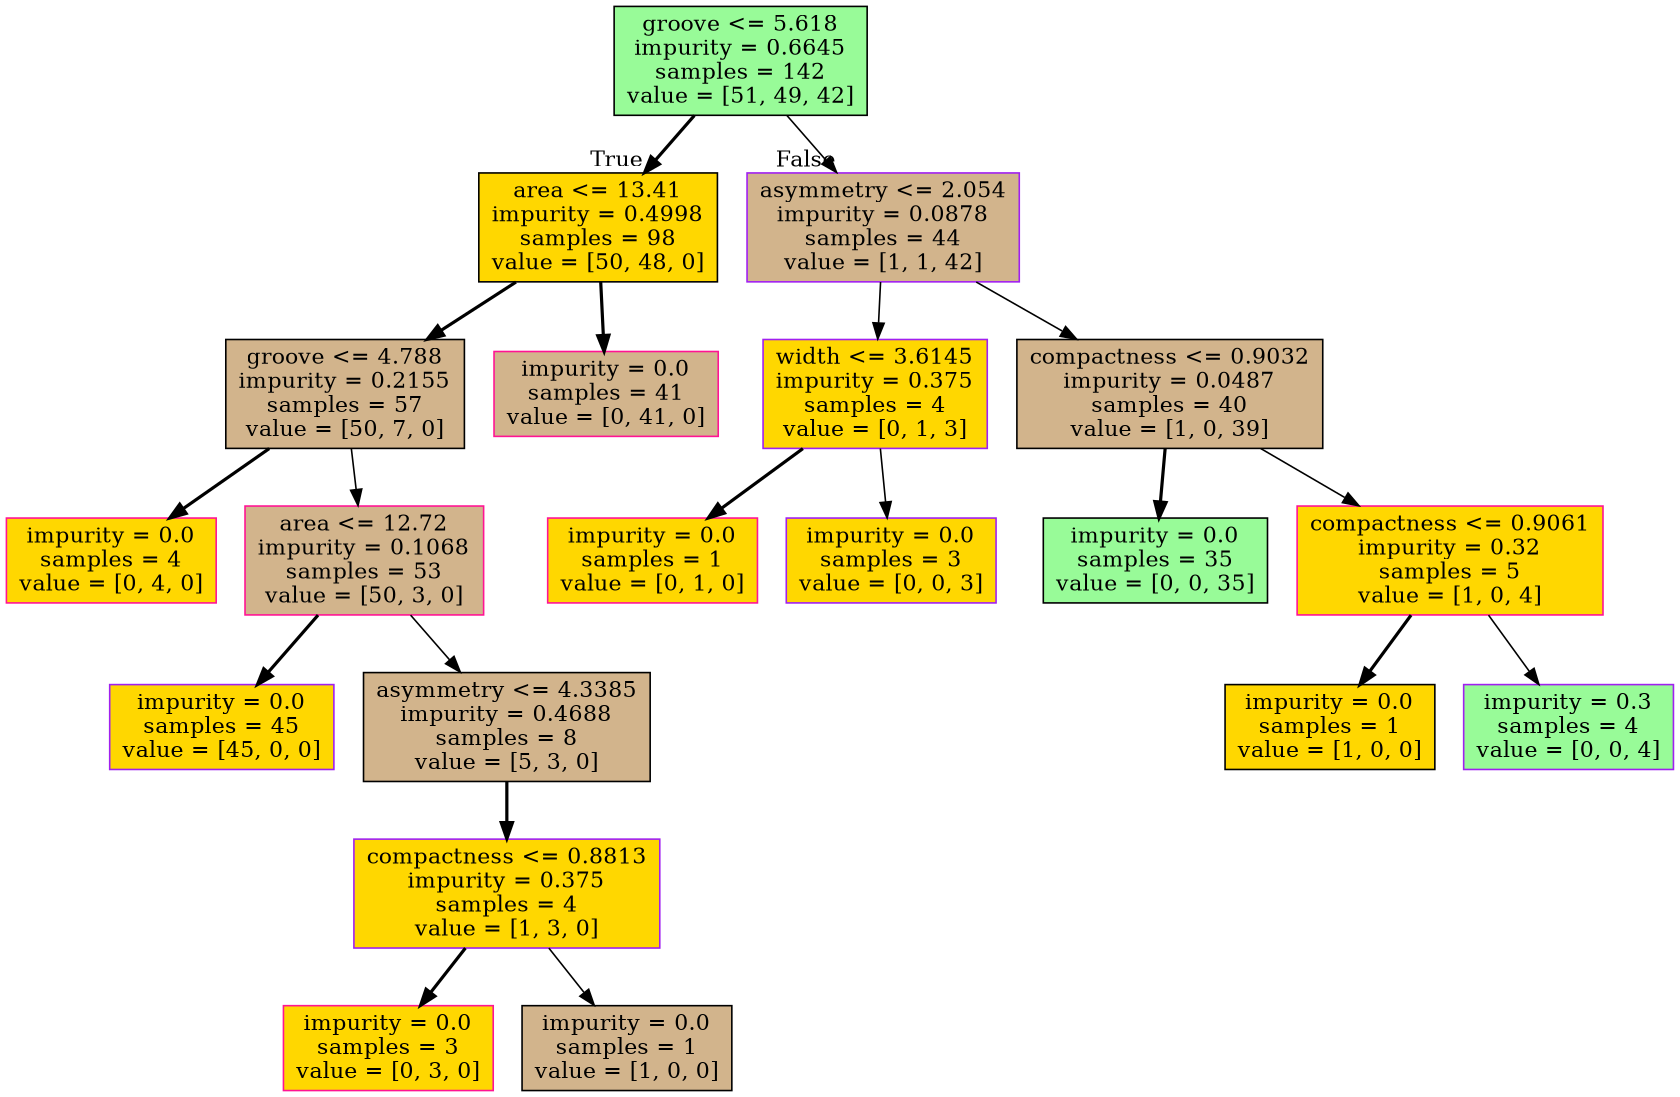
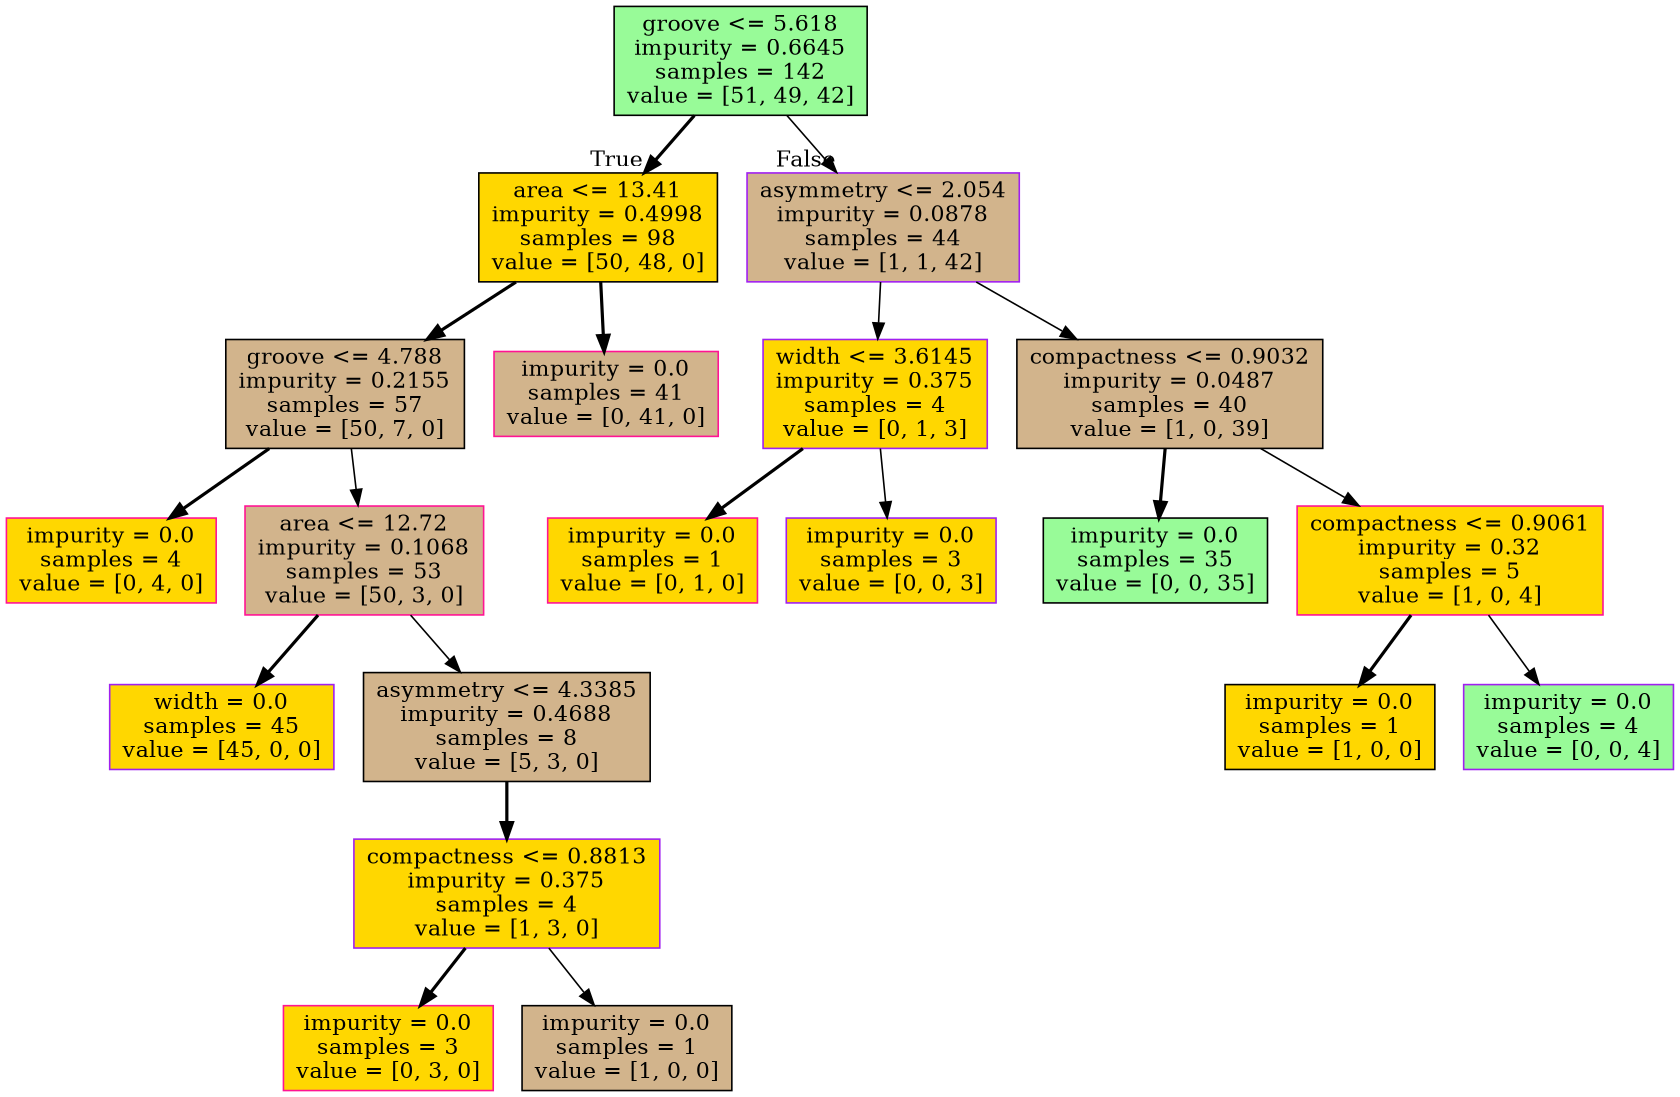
node "impurity = 0.0 samples = 45 value = [45, 0, 0]": label "impurity = 0.0 samples = 45 value = [45, 0, 0]" -> "width = 0.0 samples = 45 value = [45, 0, 0]"
node "impurity = 0.3 samples = 4 value = [0, 0, 4]": label "impurity = 0.3 samples = 4 value = [0, 0, 4]" -> "impurity = 0.0 samples = 4 value = [0, 0, 4]"
